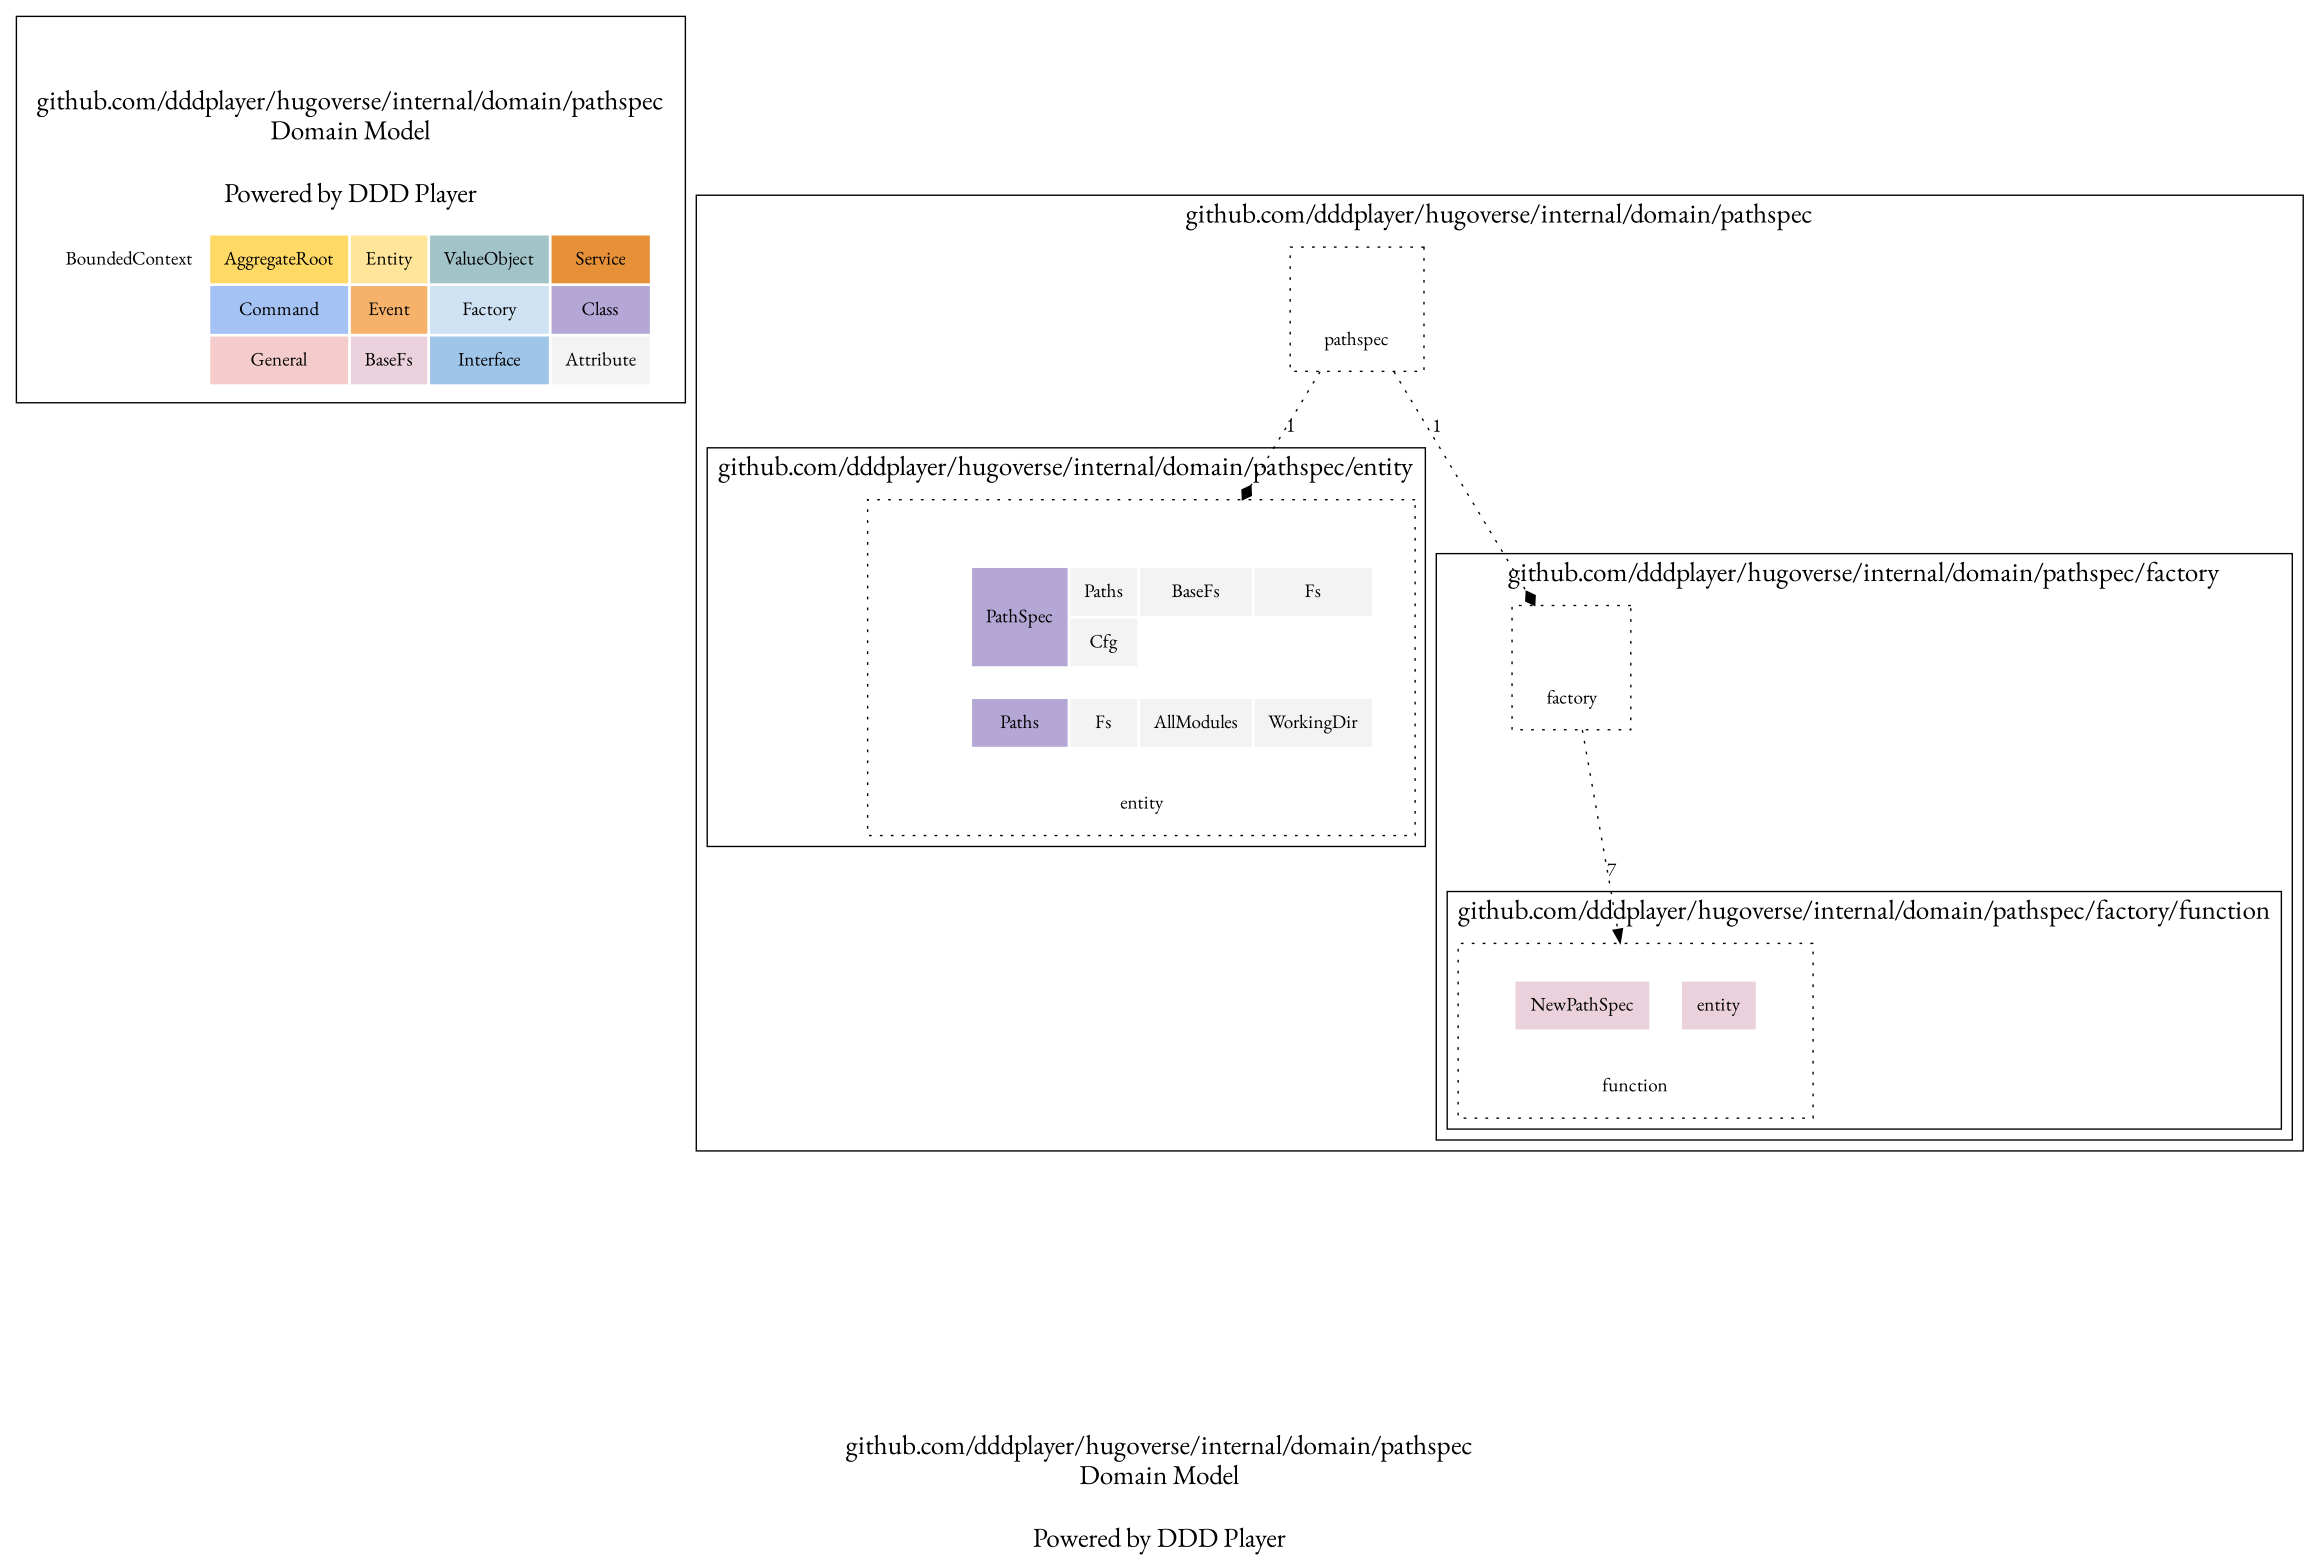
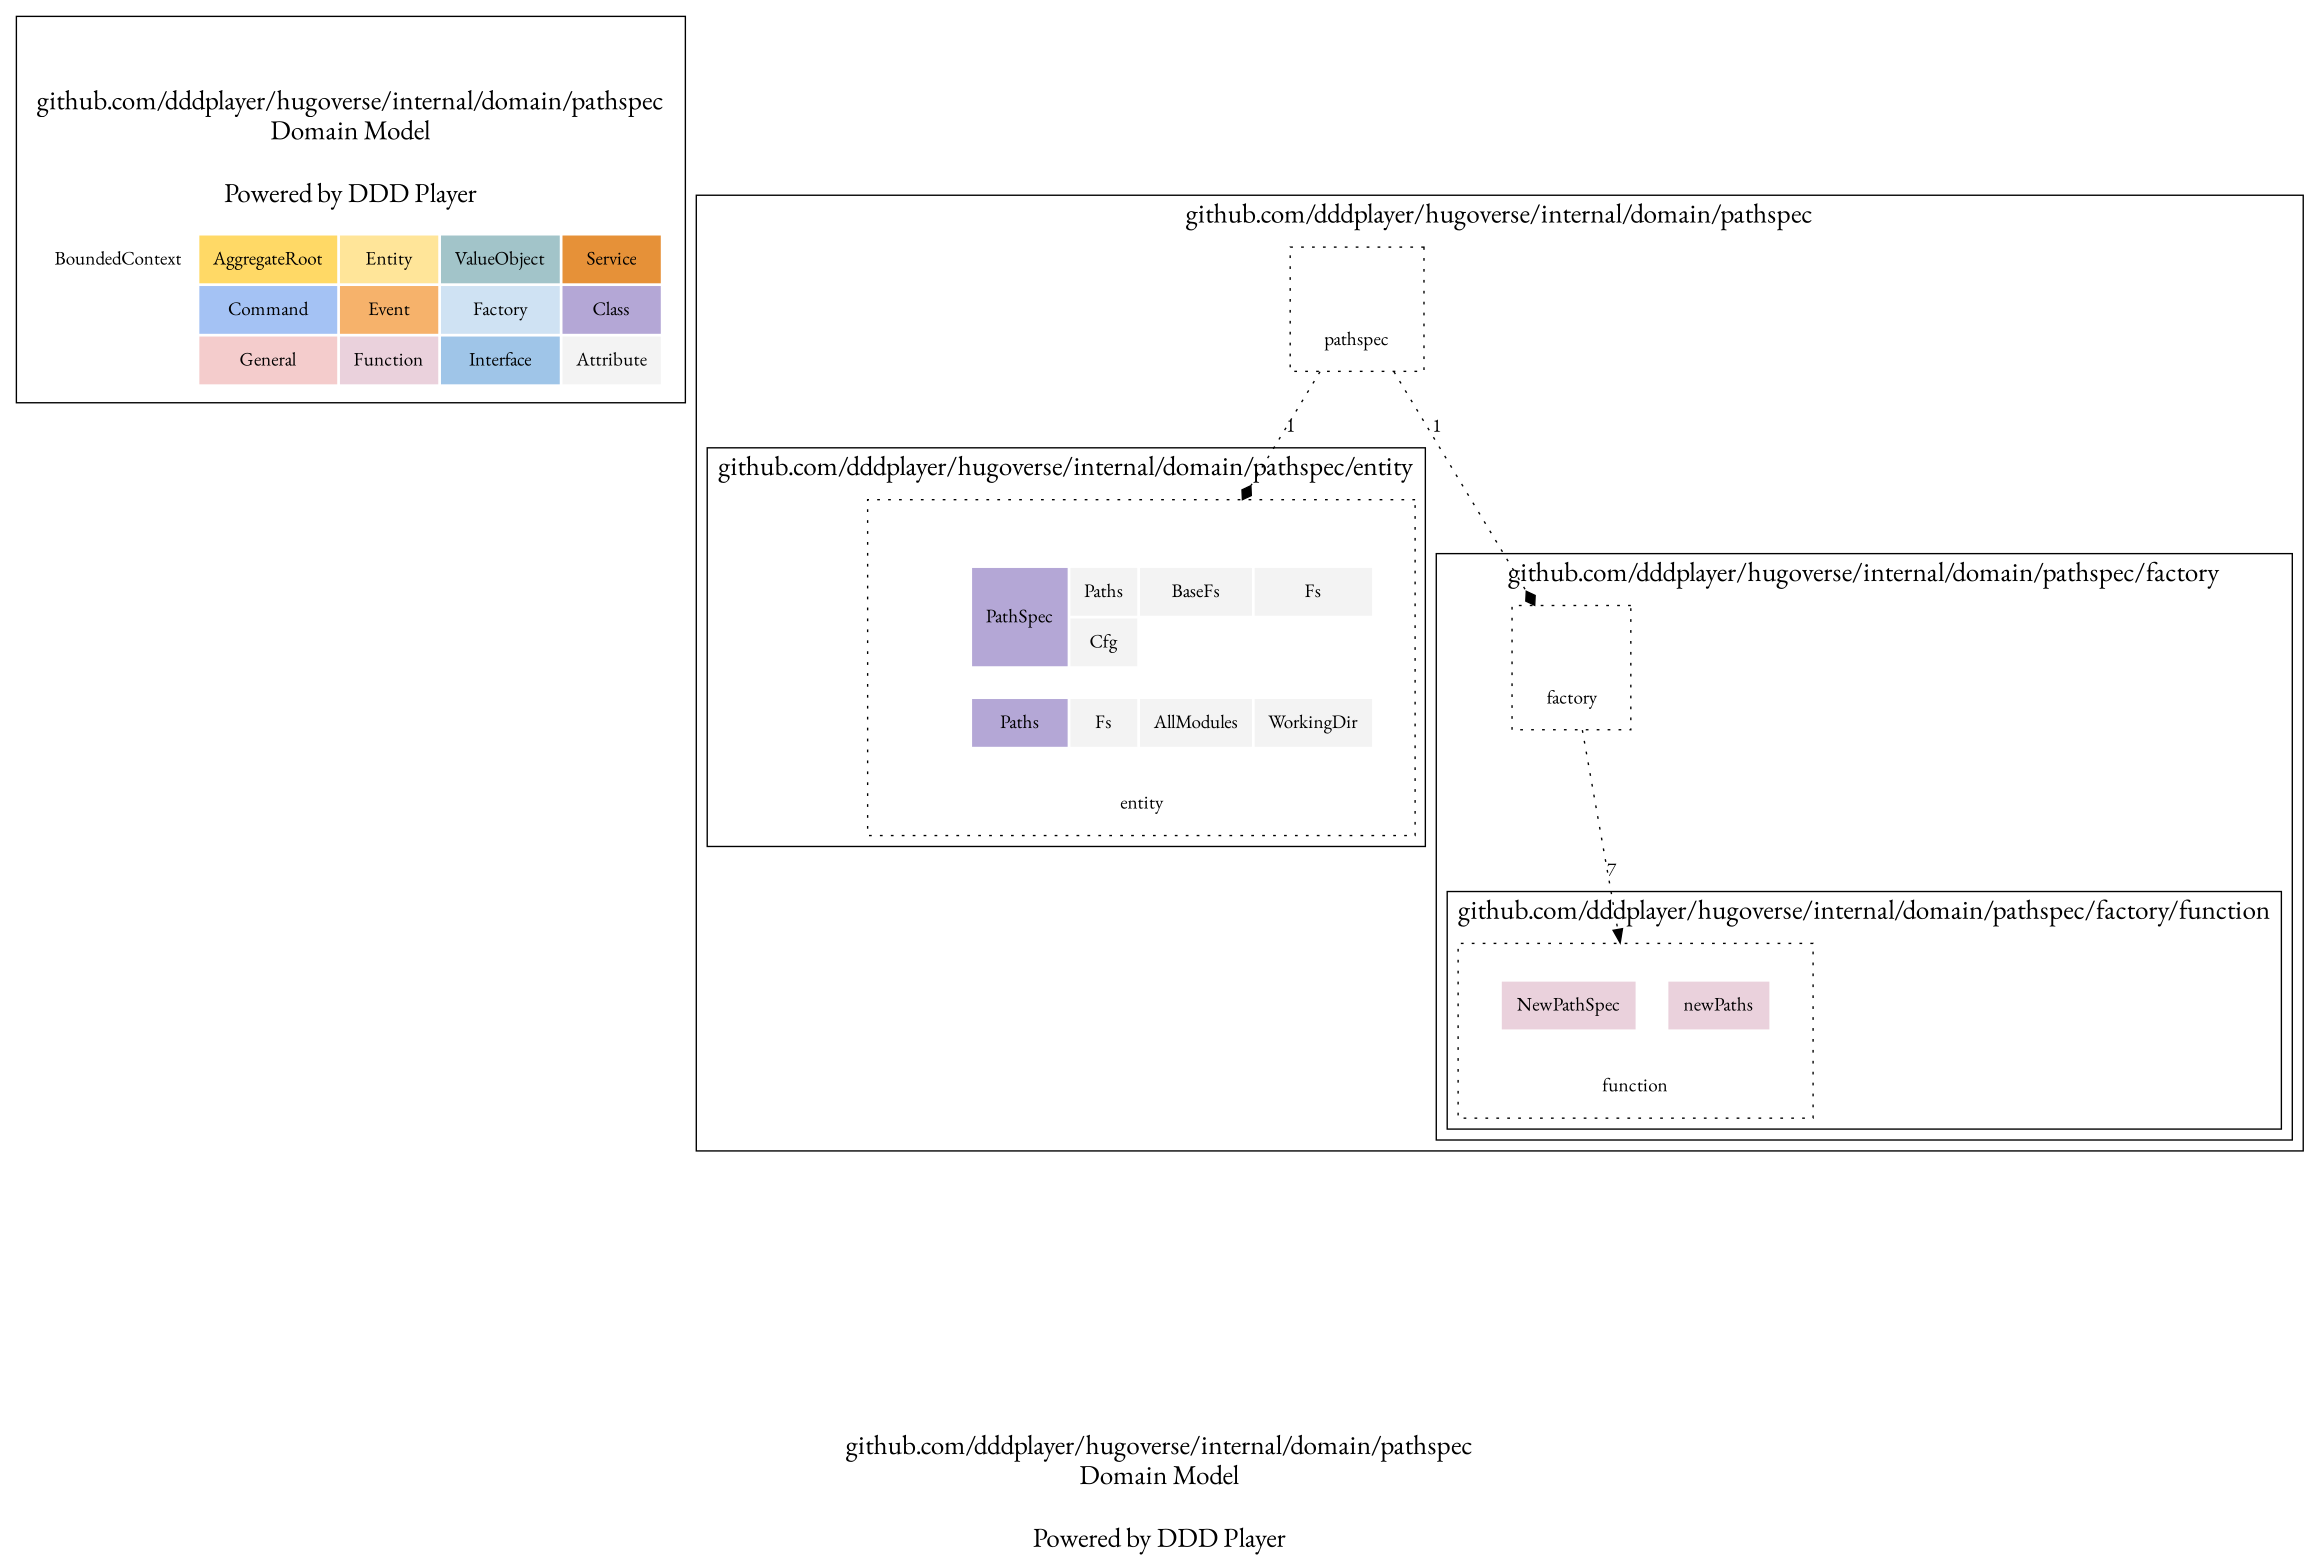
node "BoundedContext": text "BaseFs" -> "Function"
node "NewPathSpec": text "entity" -> "newPaths"
